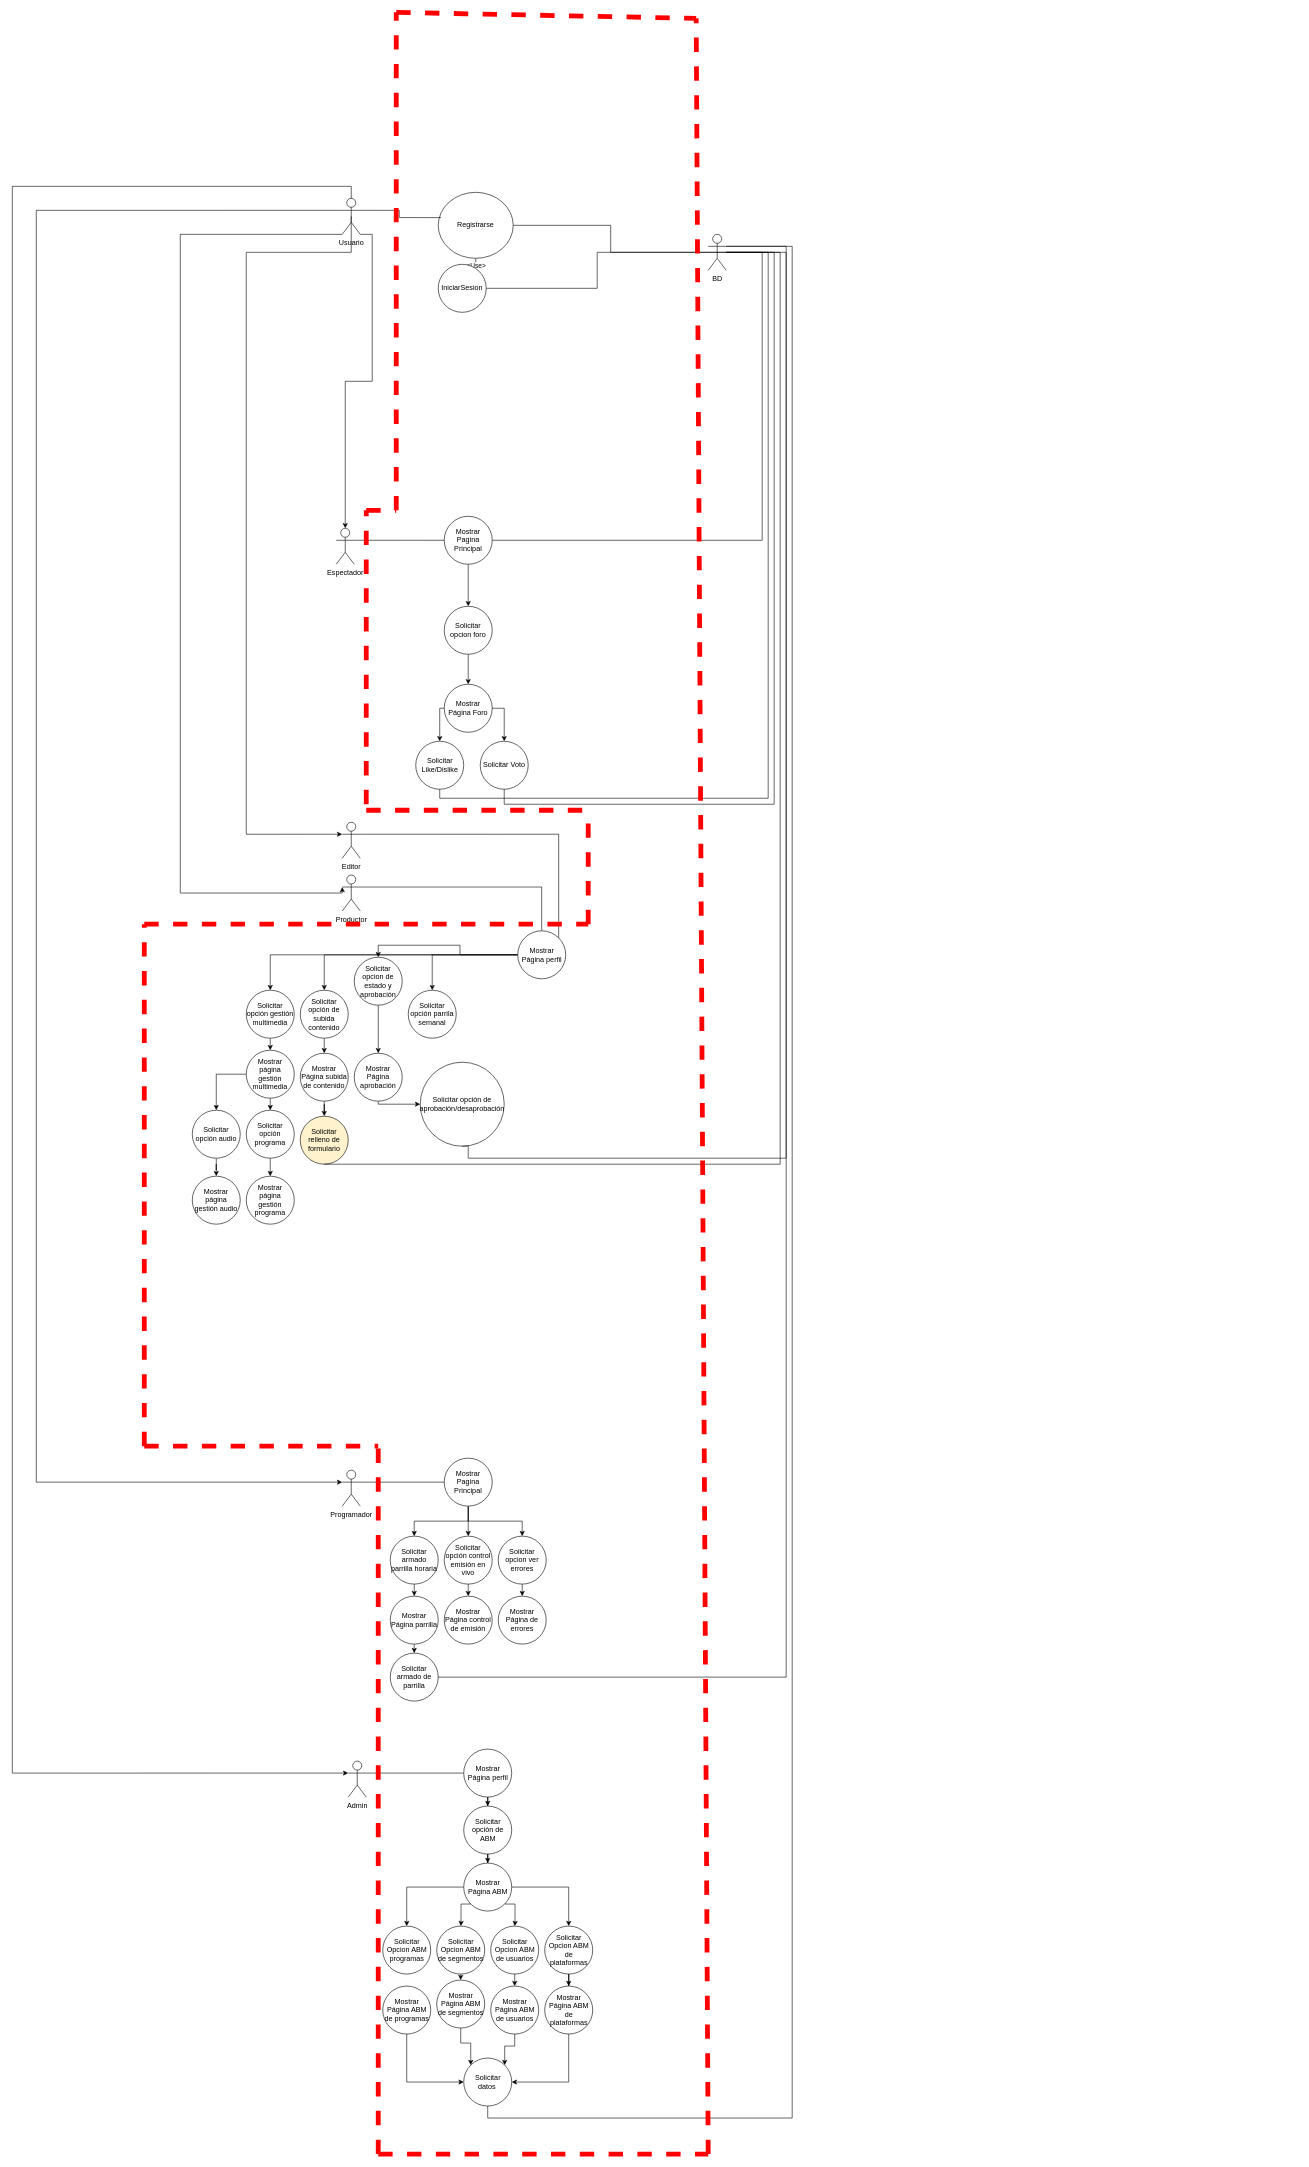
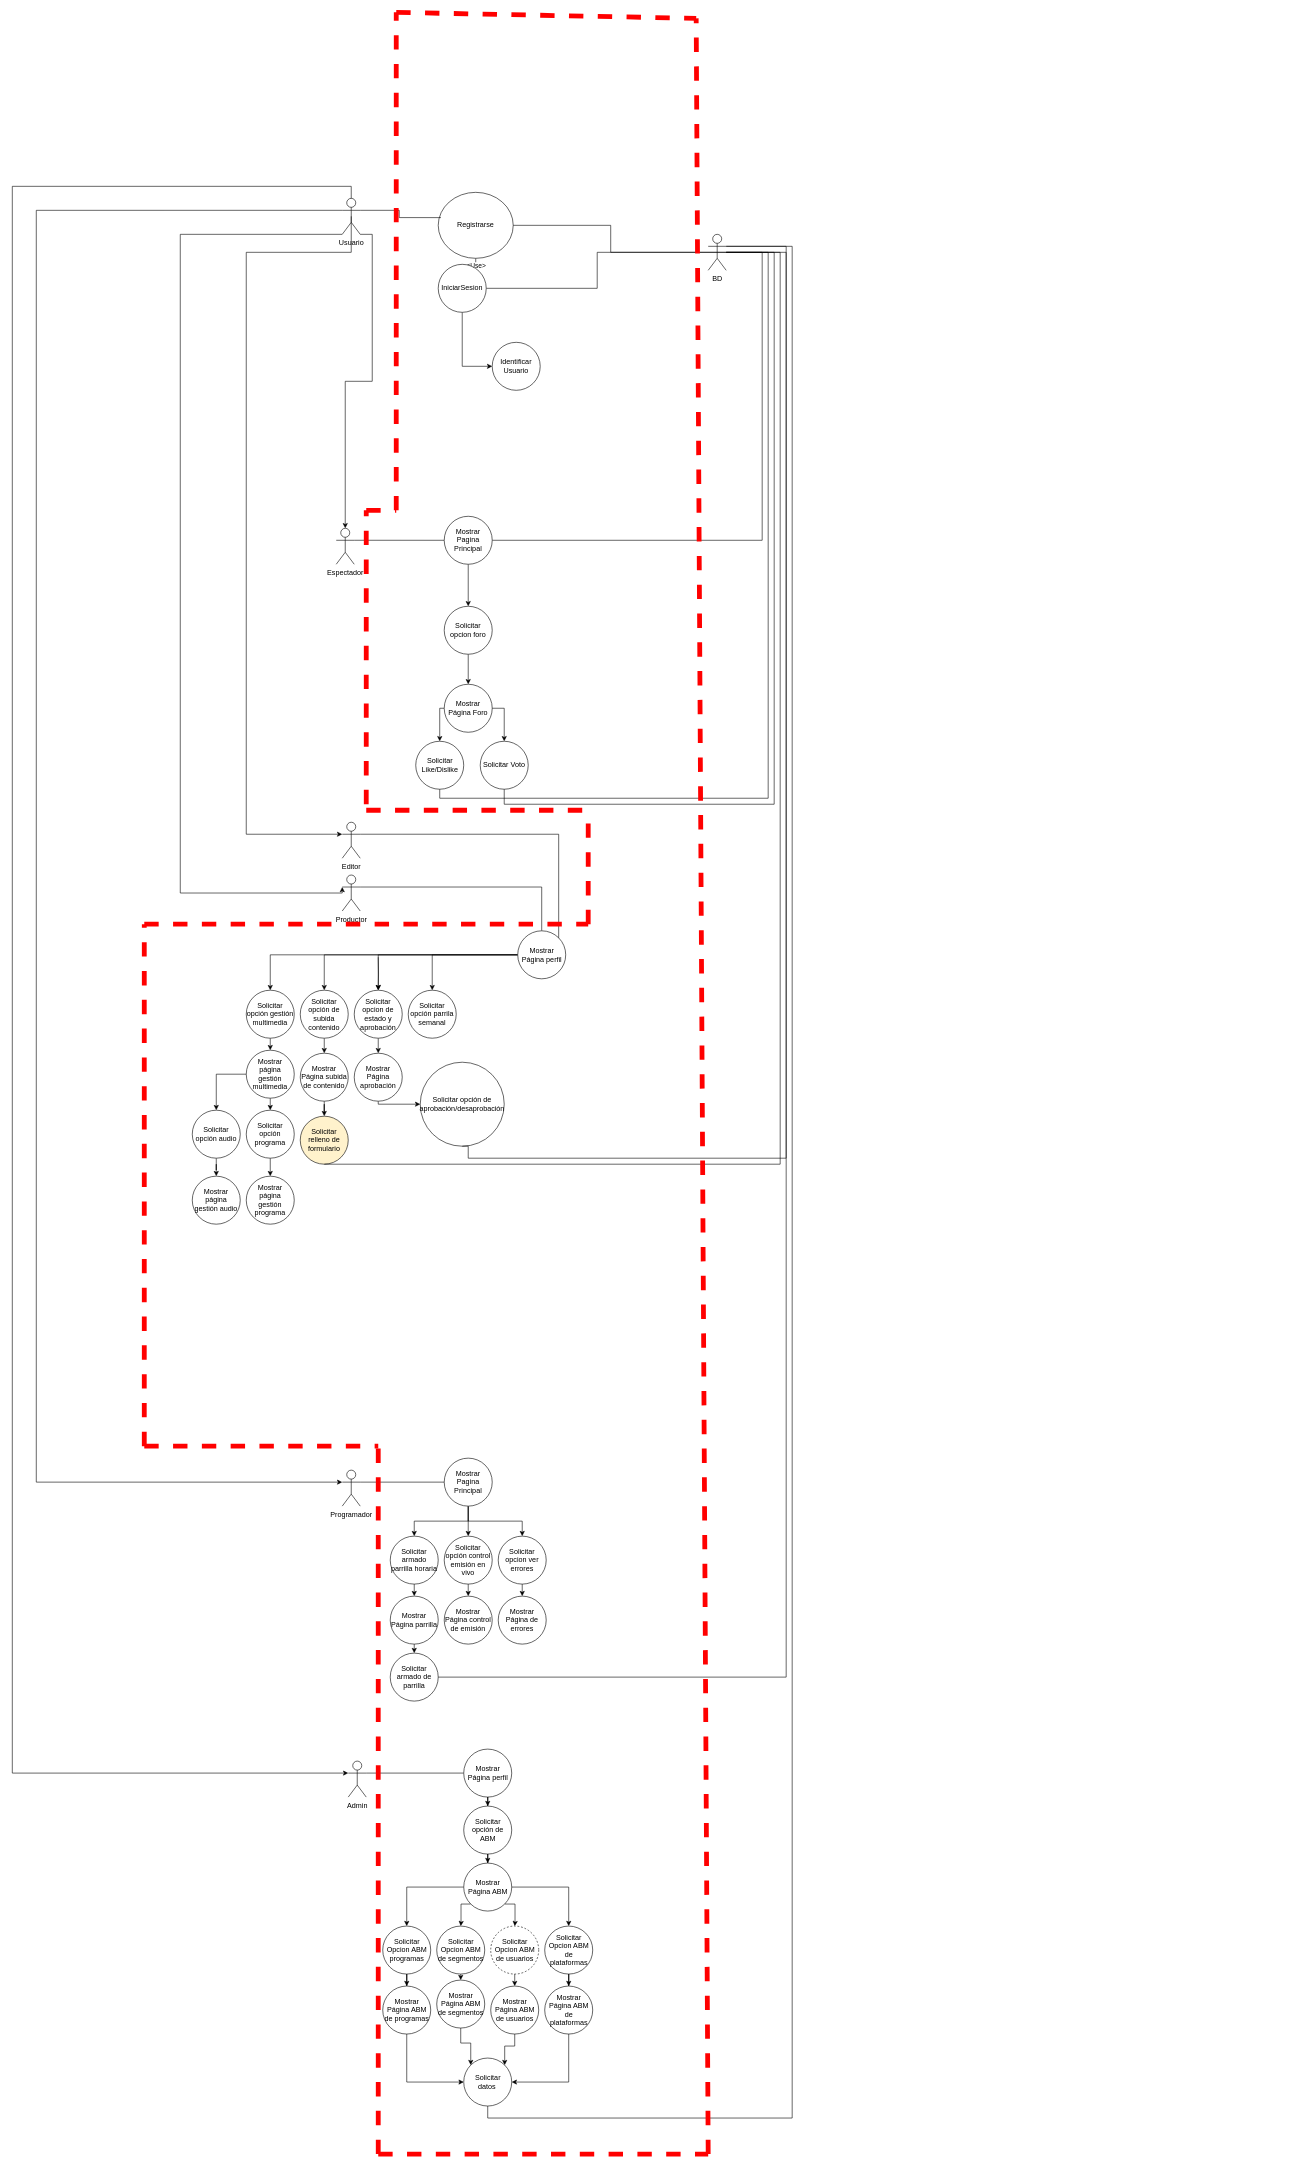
edge "IniciarSesion" -> "Identificar Usuario": added
node "Identificar Usuario": added
node "Solicitar opcion de estado y aprobación": moved (378, 981) -> (378, 1014)
node "Solicitar Opcion ABM de usuarios": style solid -> dashed
edge "Solicitar Opcion ABM programas" -> "Mostrar Página ABM de programas": added
